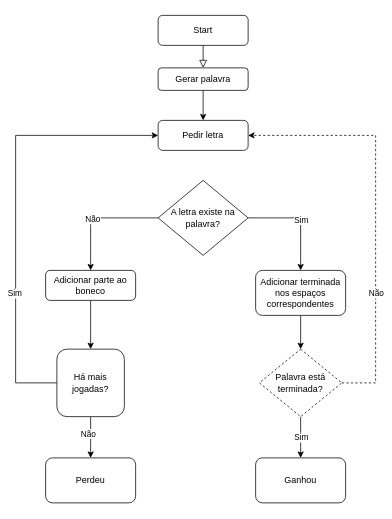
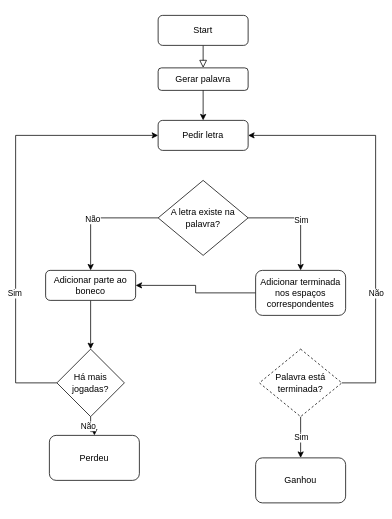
edge "Palavra está terminada?" -> "Pedir letra": style dashed -> solid
edge "Adicionar terminada nos espaços correspondentes" -> "Palavra está terminada?": now "Adicionar terminada nos espaços correspondentes" -> "Adicionar parte ao boneco"
node "Há mais jogadas?": shape rounded rectangle -> diamond
node "Perdeu": moved (90, 480) -> (94, 458)
